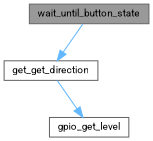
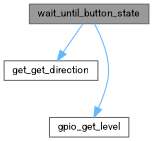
edge "get_get_direction" -> "gpio_get_level": now "wait_until_button_state" -> "gpio_get_level"
